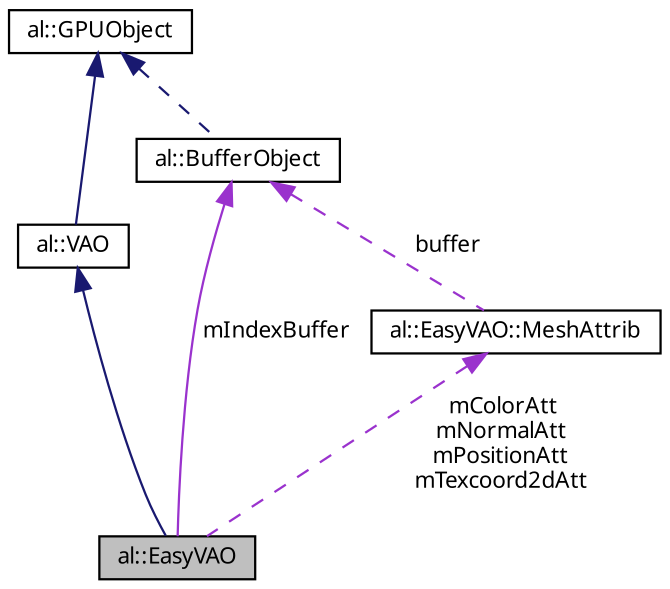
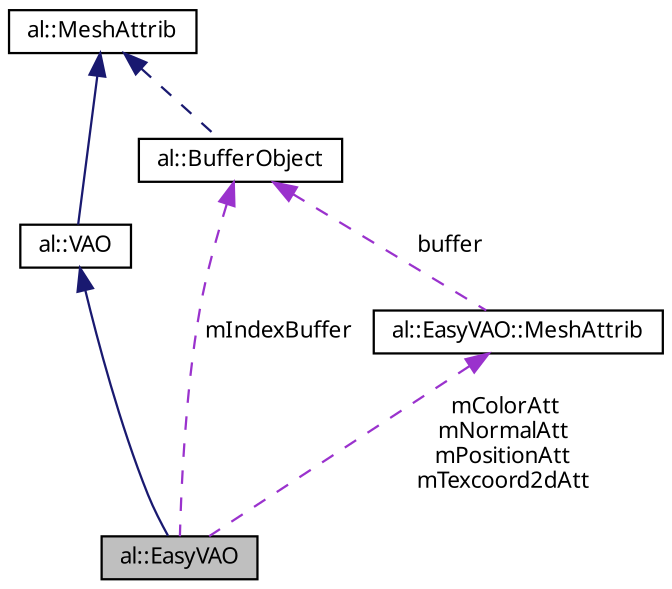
node "al::GPUObject": label "al::GPUObject" -> "al::MeshAttrib"
edge "al::EasyVAO" -> "al::BufferObject": style solid -> dashed
